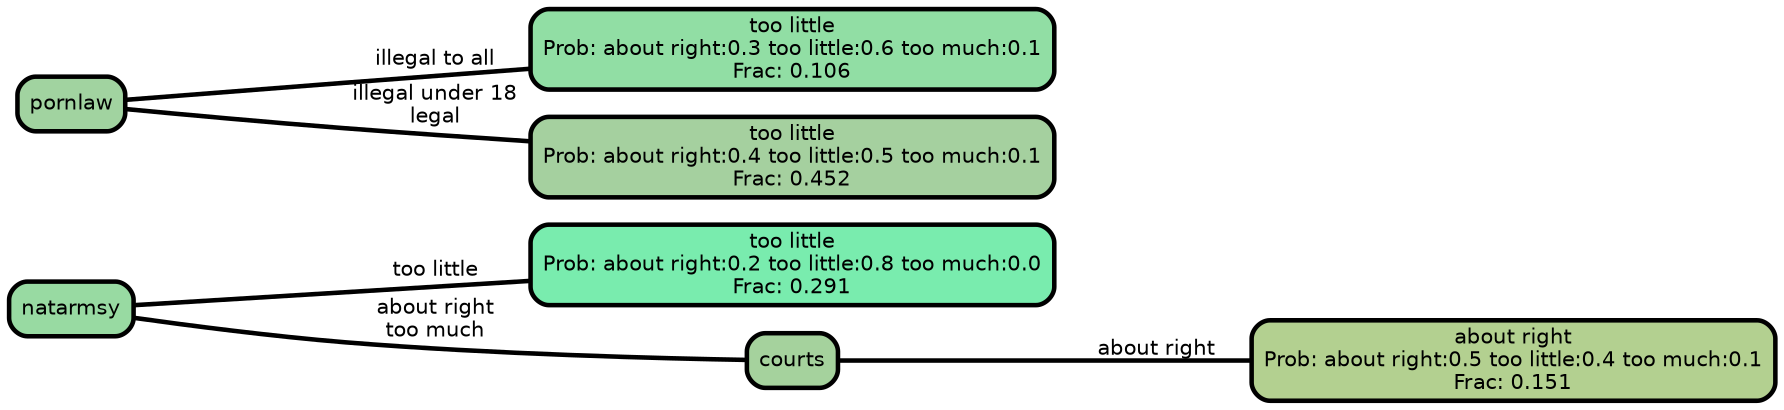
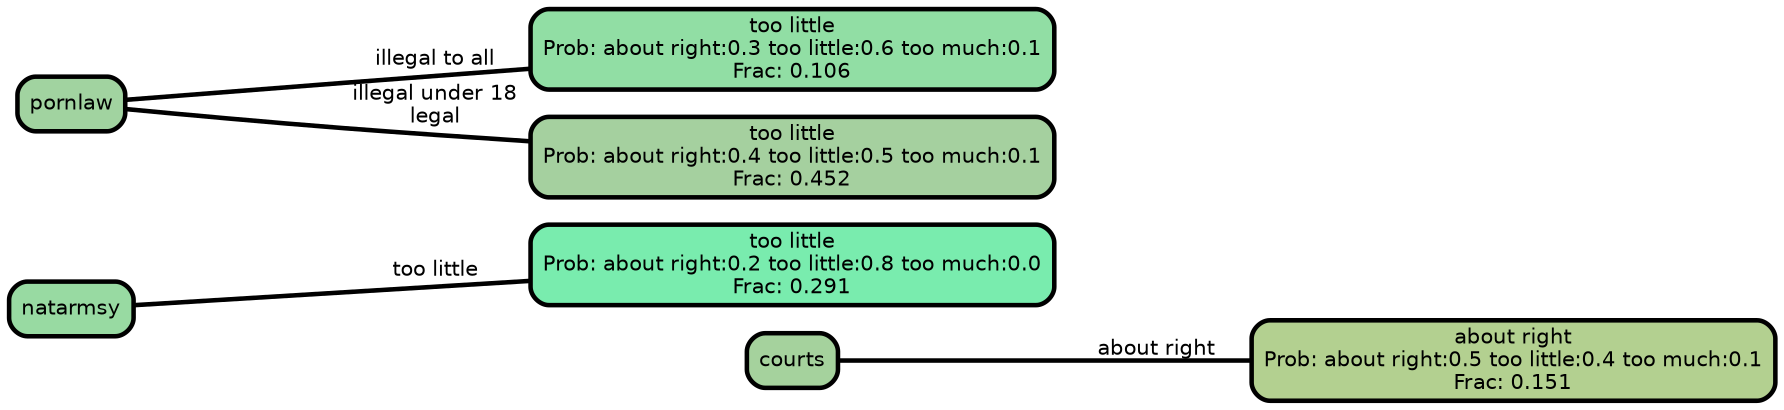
edge "natarmsy" -- "courts": removed, label "about right too much"
